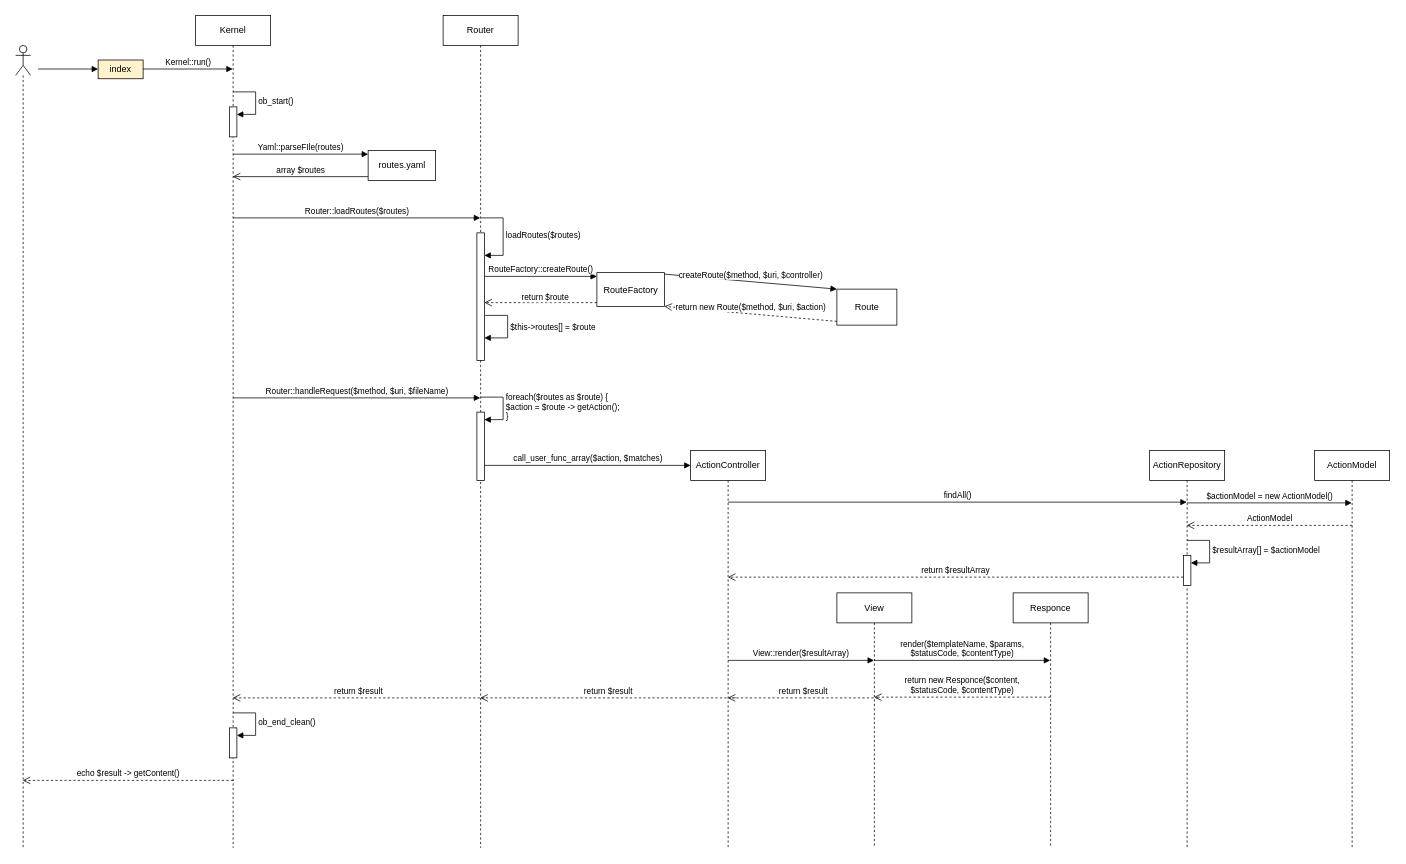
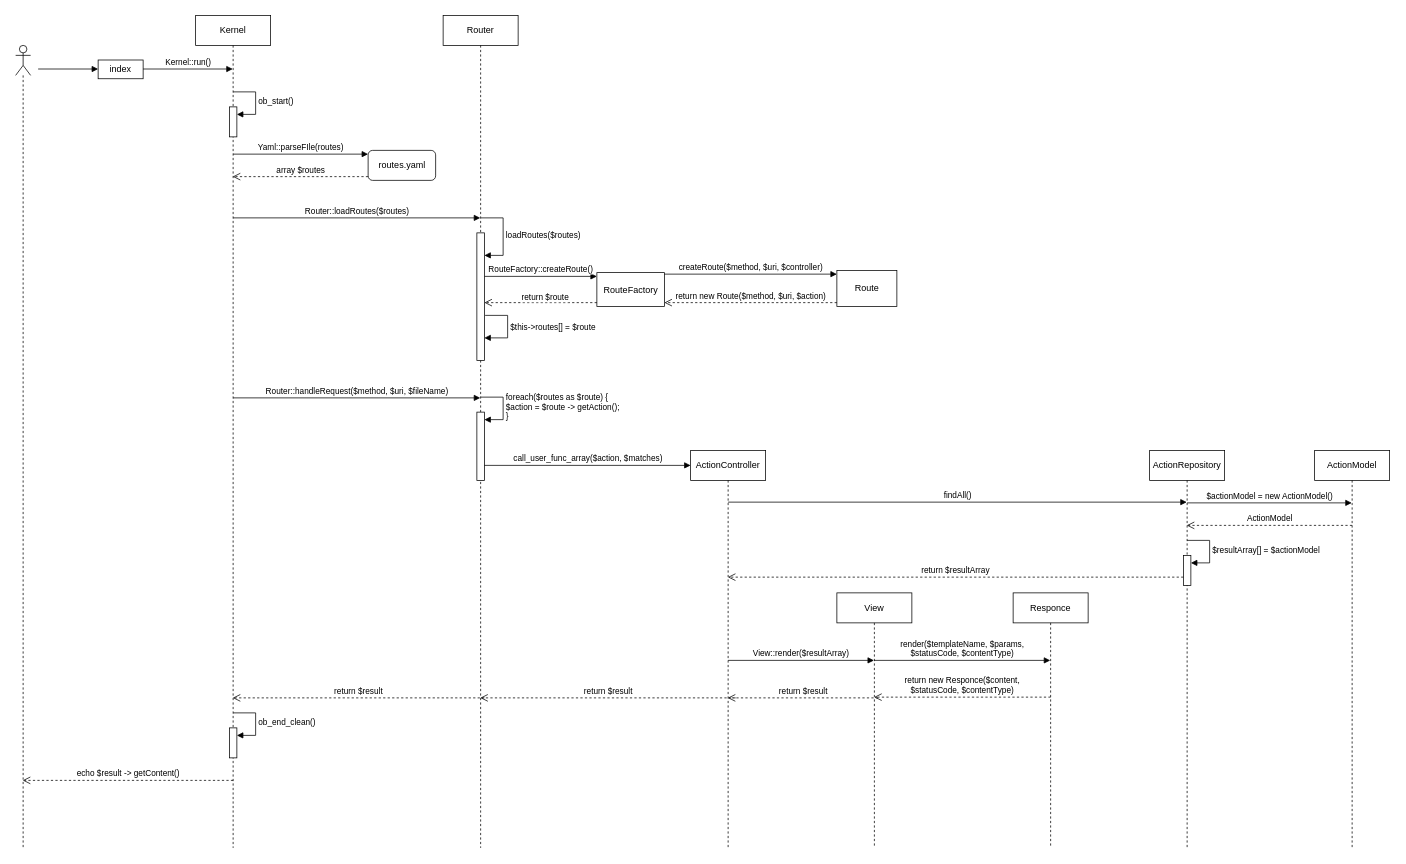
node "index": fillcolor #fff2cc -> #ffffff
node "routes.yaml": shape rectangle -> rounded rectangle
edge "routes.yaml" -> "Kernel": style solid -> dashed
node "Route": moved (867, 307) -> (867, 288)
